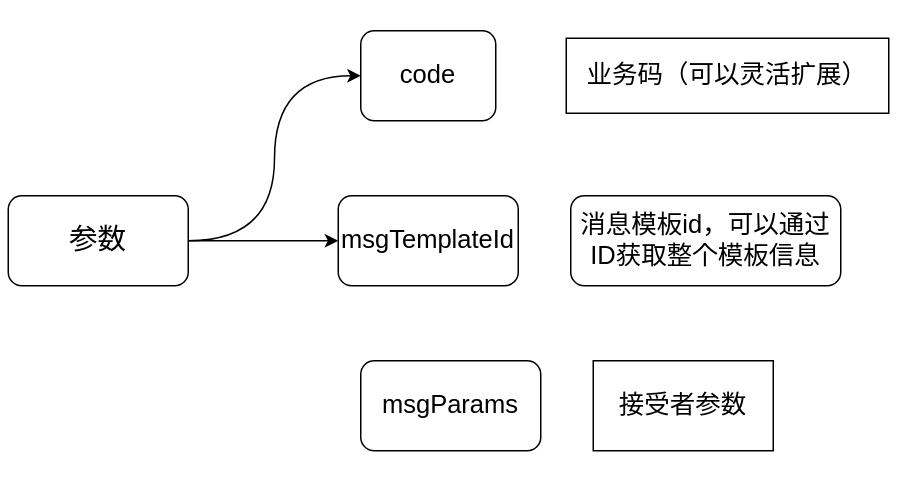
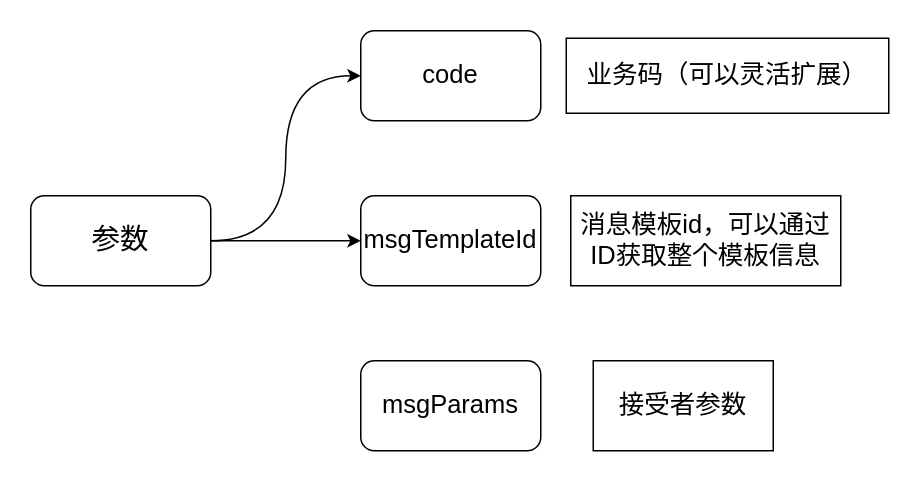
node "code": size 135x90 -> 180x90
node "参数": moved (98, 241) -> (121, 241)
node "msgTemplateId": moved (428, 241) -> (451, 241)
node "消息模板id，可以通过ID获取整个模板信息": shape rounded rectangle -> rectangle
